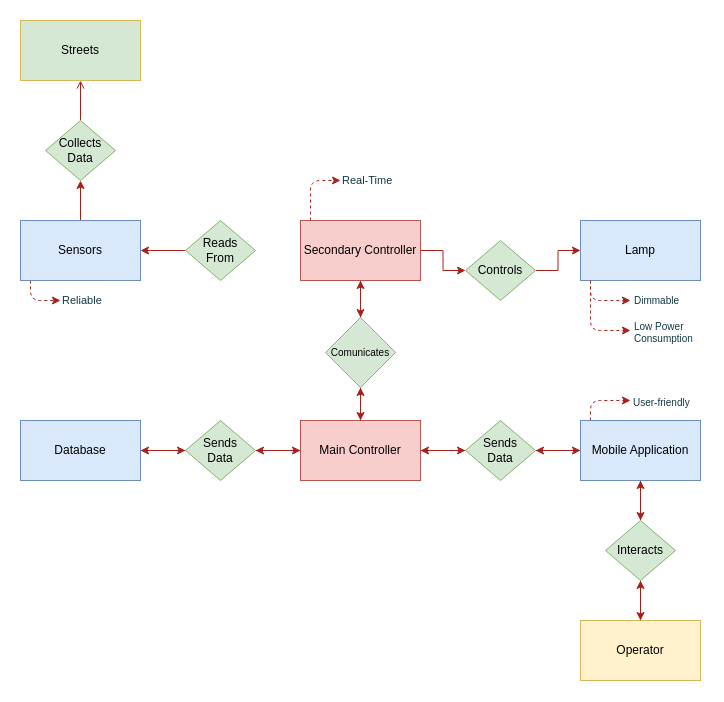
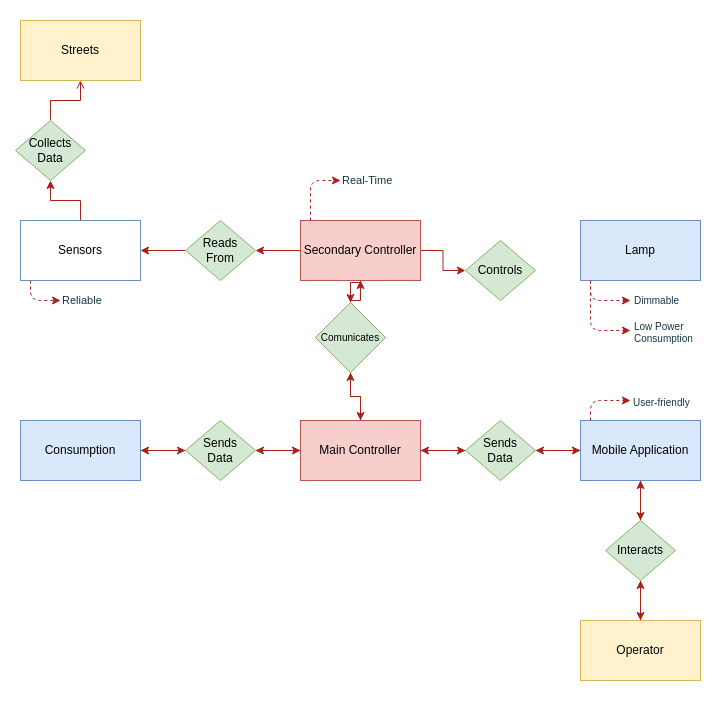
node "Streets": fillcolor #d5e8d4 -> #fff2cc
node "Collects Data": moved (81, 151) -> (51, 151)
node "Sensors": fillcolor #dae8fc -> #ffffff
edge "Secondary Controller" -> "Reads From": added
edge "Controls" -> "Lamp": removed
node "Comunicates": moved (361, 353) -> (351, 338)
node "Database": label "Database" -> "Consumption"
